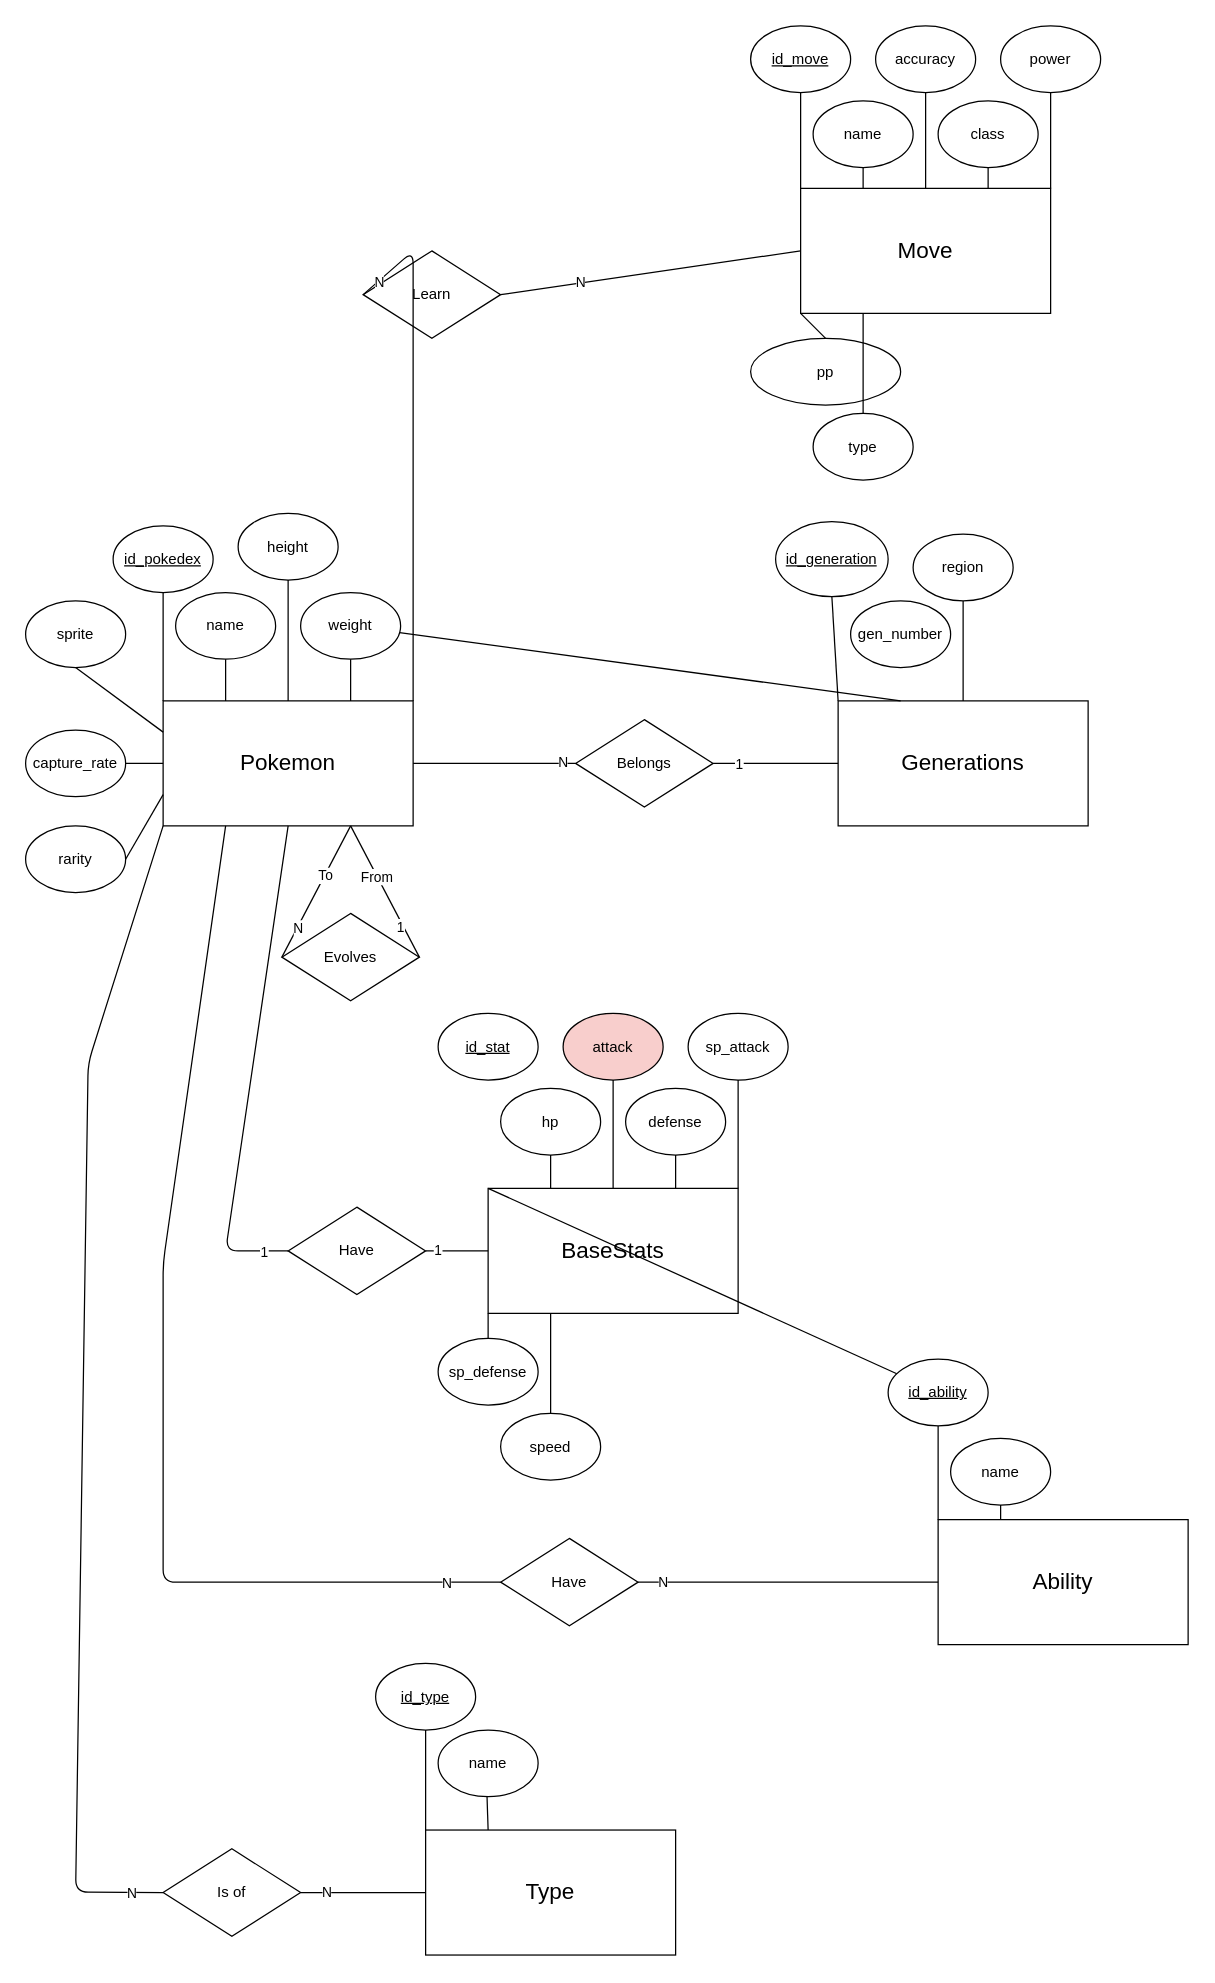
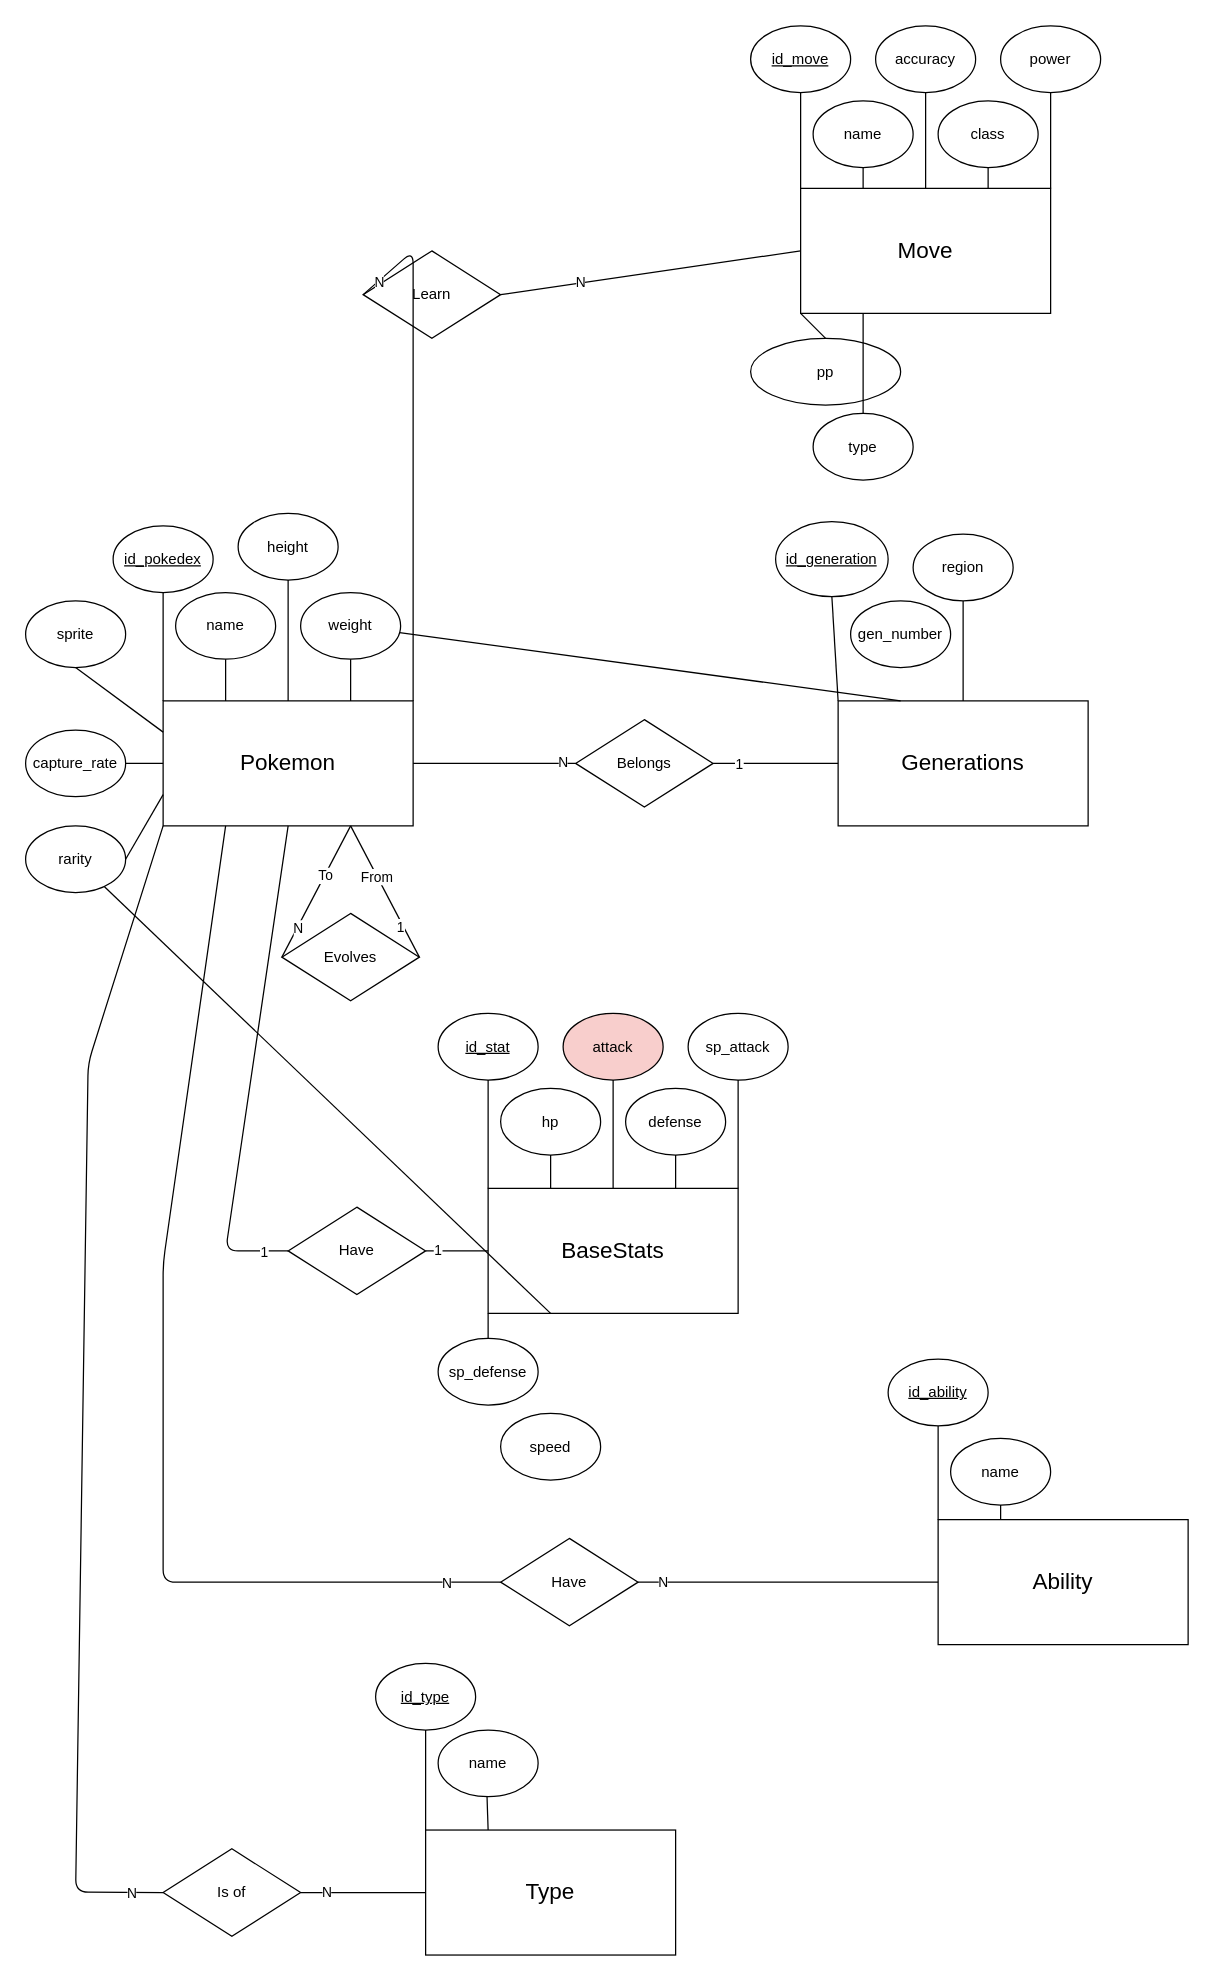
edge "BaseStats" -- "id_ability": now "BaseStats" -- "id_stat"
edge "BaseStats" -- "speed": now "BaseStats" -- "rarity"
